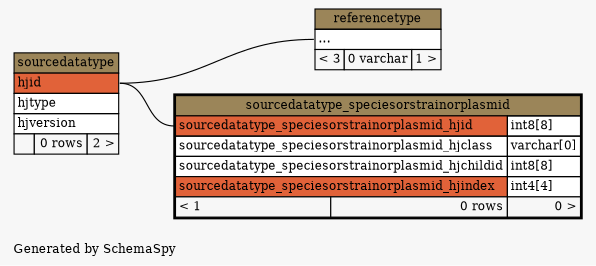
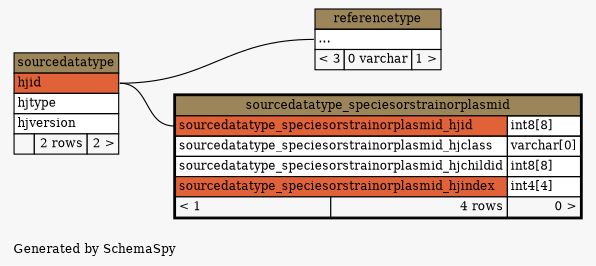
node "sourcedatatype": text "0 rows" -> "2 rows"
node "sourcedatatype_speciesorstrainorplasmid": text "0 rows" -> "4 rows"
